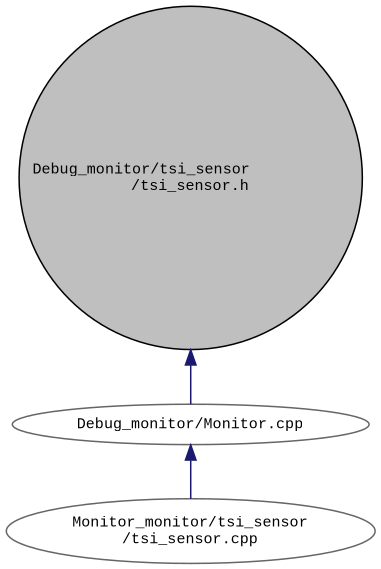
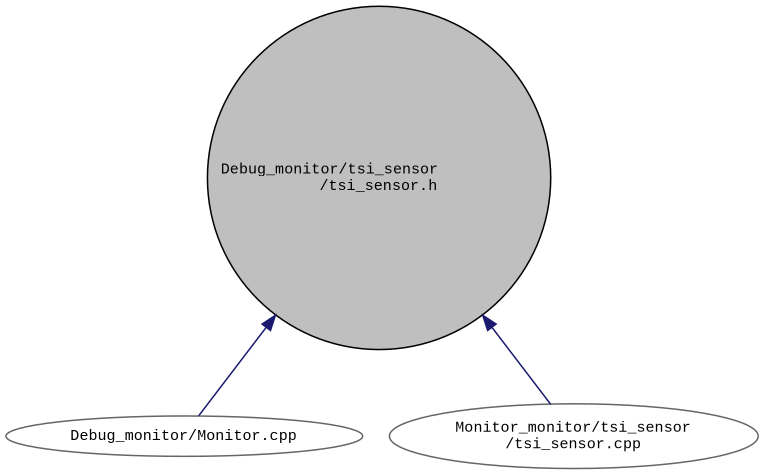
edge "Monitor_monitor/tsi_sensor /tsi_sensor.cpp" -> "Debug_monitor/Monitor.cpp": now "Monitor_monitor/tsi_sensor /tsi_sensor.cpp" -> "Debug_monitor/tsi_sensor /tsi_sensor.h"
